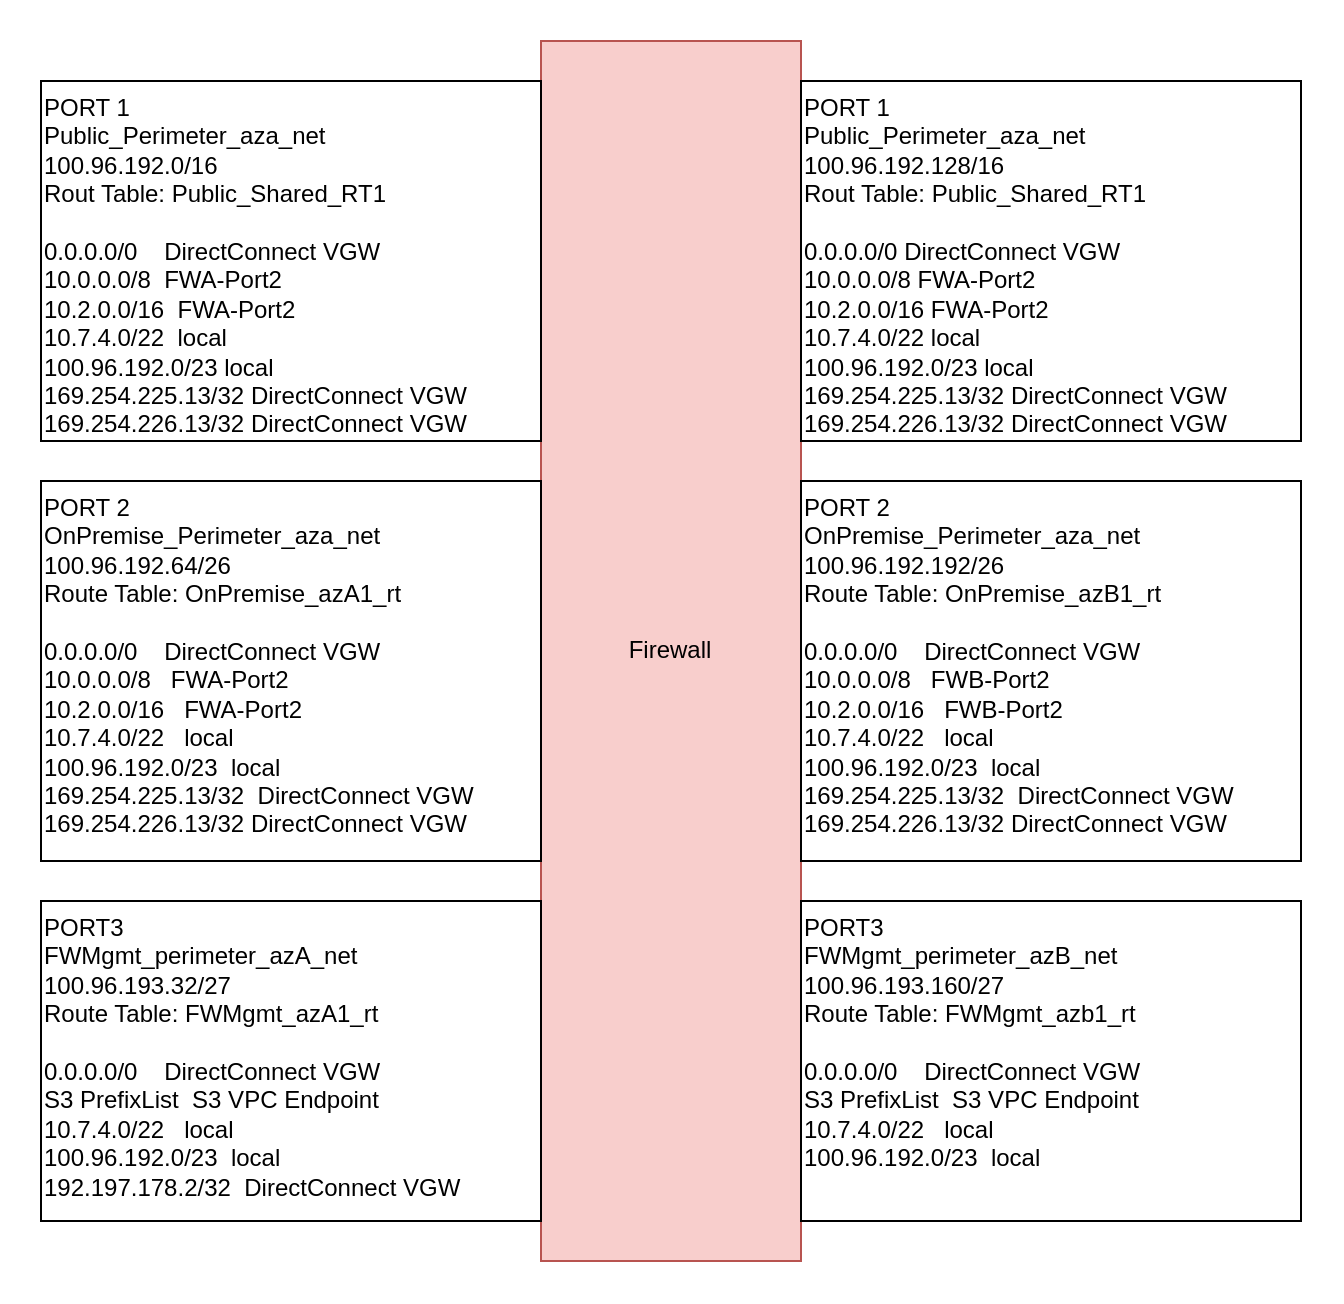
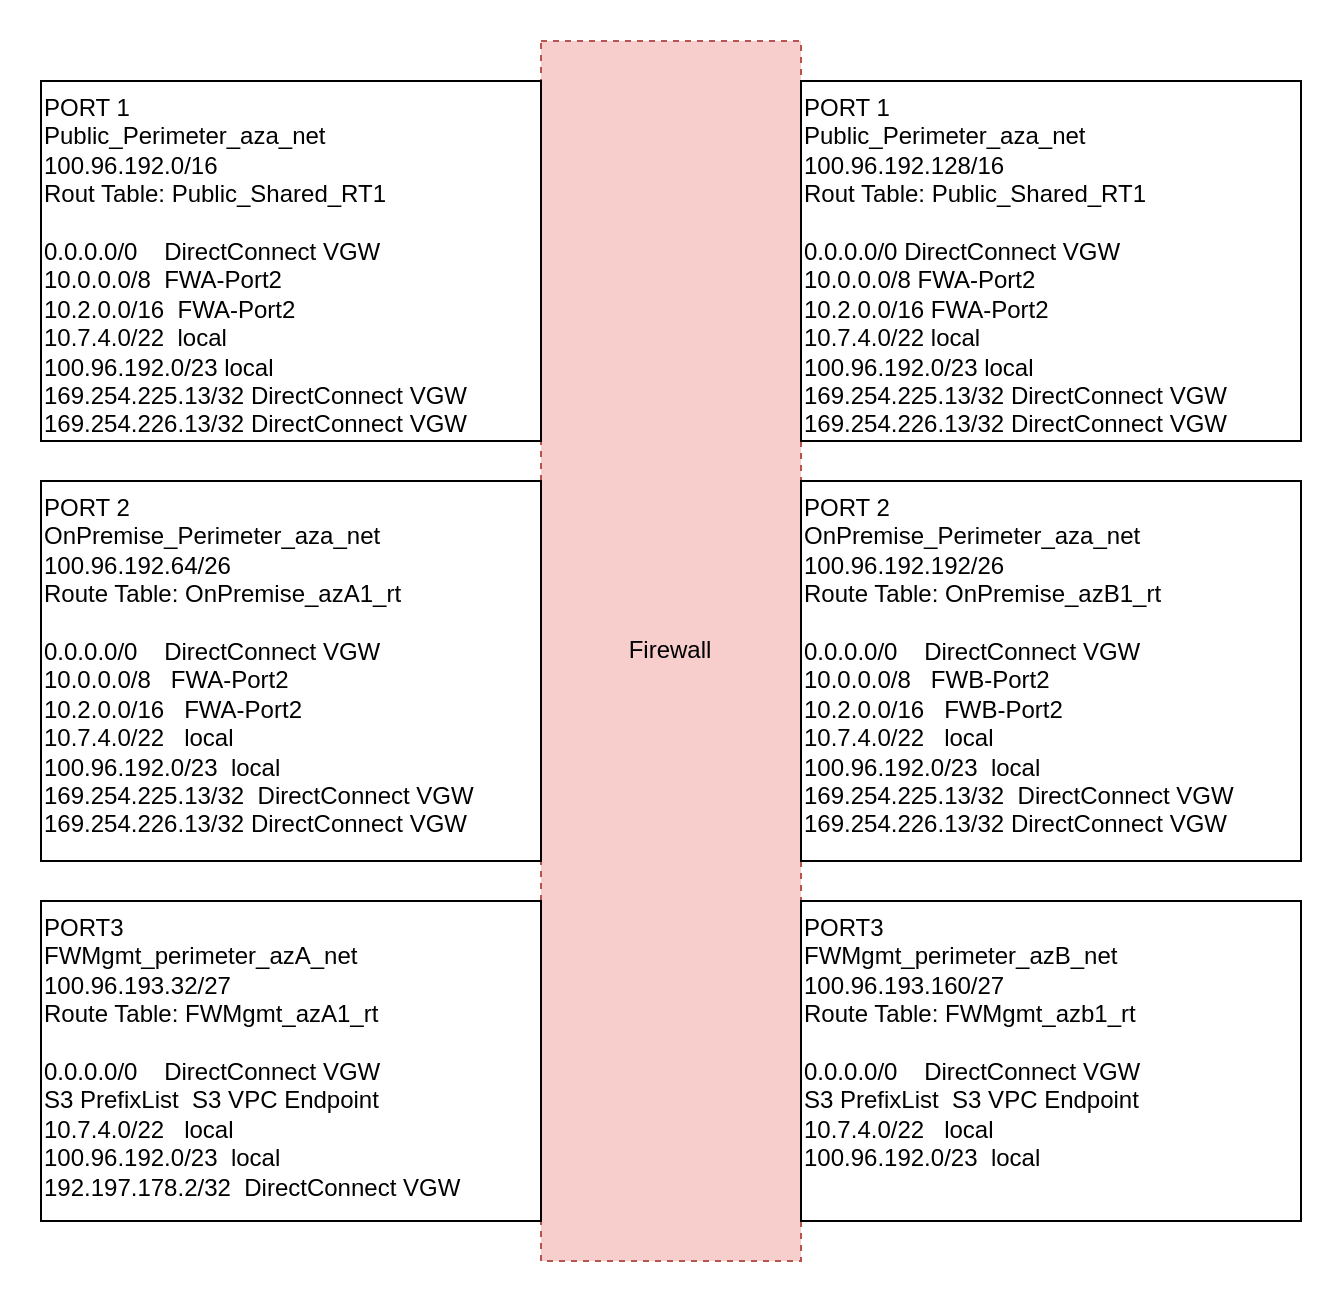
node "Firewall": style solid -> dashed
